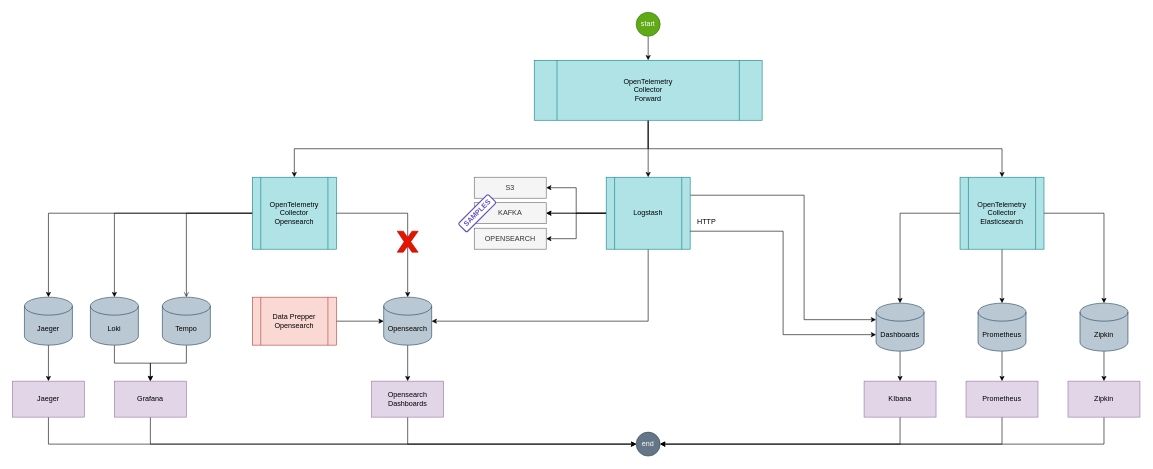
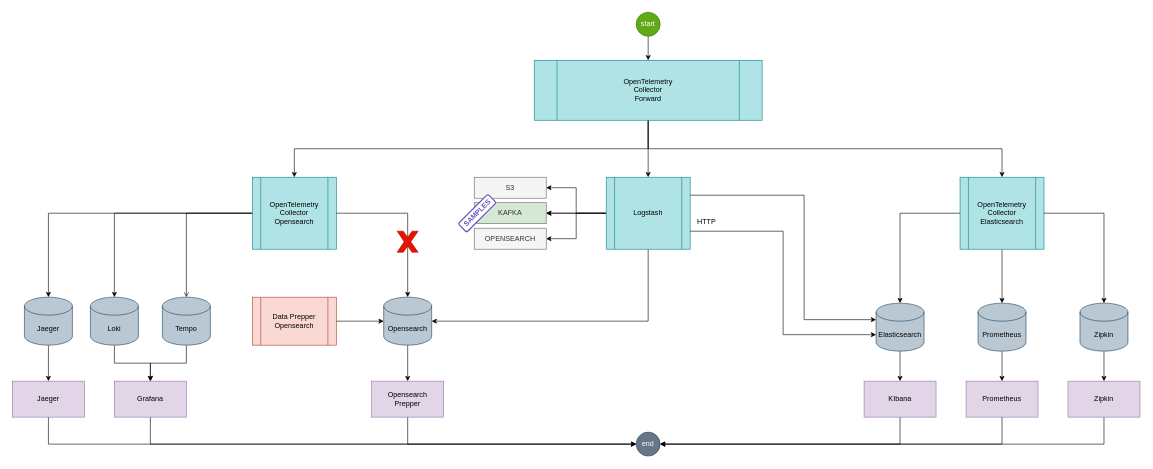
node "KAFKA": fillcolor #f5f5f5 -> #d5e8d4
node "Dashboards": label "Dashboards" -> "Elasticsearch"
node "Opensearch Dashboards": label "Opensearch Dashboards" -> "Opensearch Prepper"
